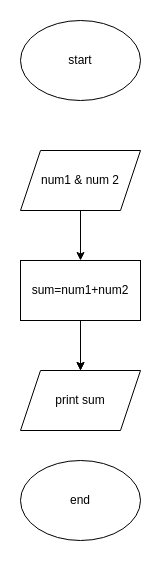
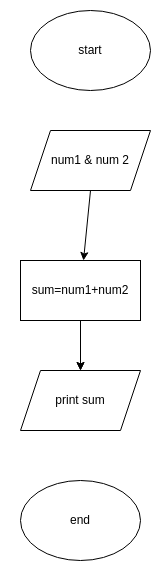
node "start": moved (81, 61) -> (91, 51)
node "num1 & num 2": moved (81, 181) -> (91, 161)
node "end": moved (81, 501) -> (81, 521)
